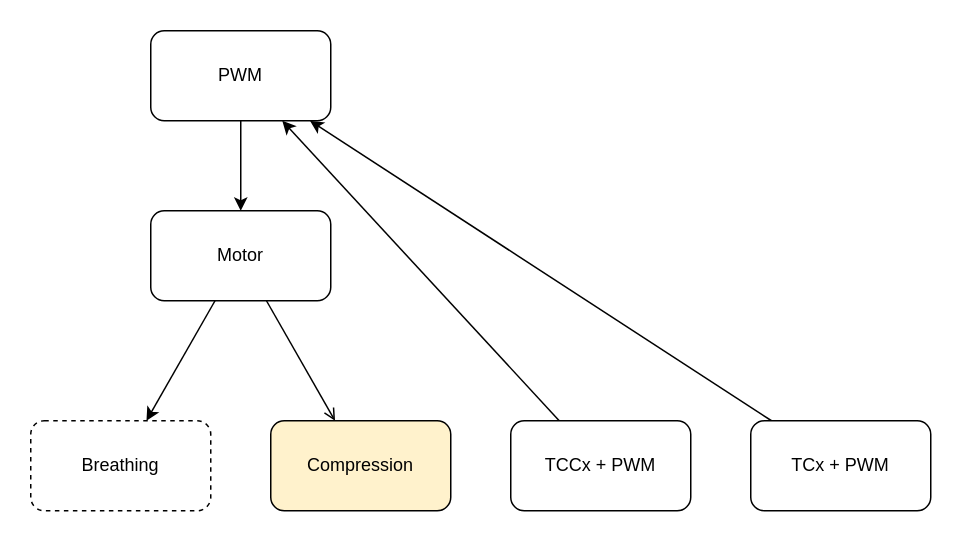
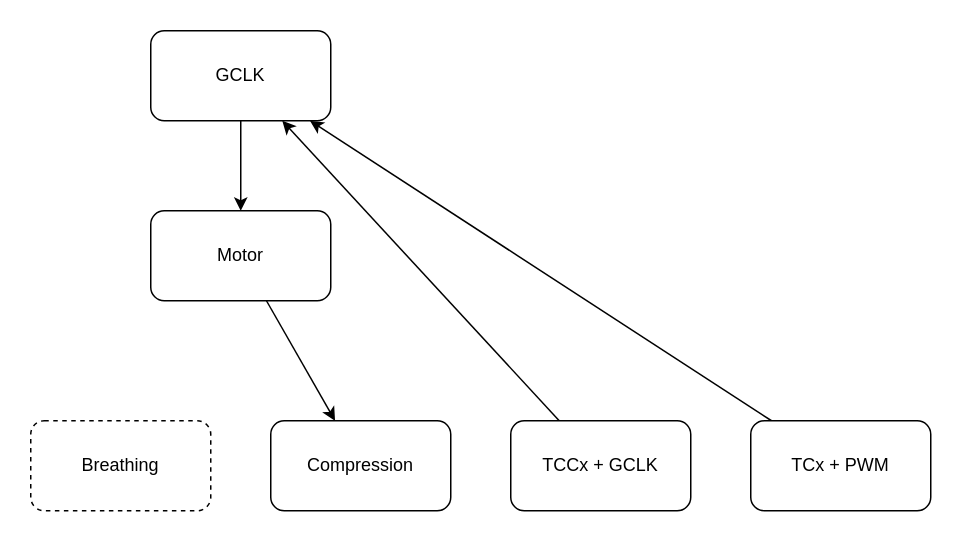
node "PWM": label "PWM" -> "GCLK"
edge "Motor" -> "Breathing": removed
edge "Motor" -> "Compression": arrowhead open -> classic
node "Compression": fillcolor #fff2cc -> #ffffff
node "TCCx + PWM": label "TCCx + PWM" -> "TCCx + GCLK"
